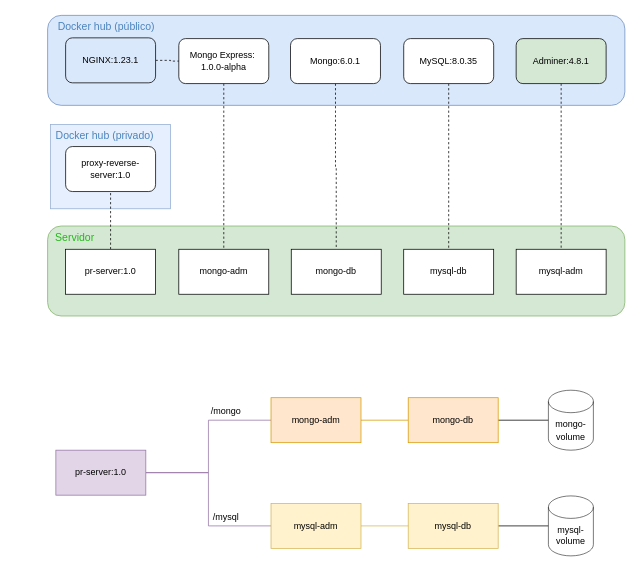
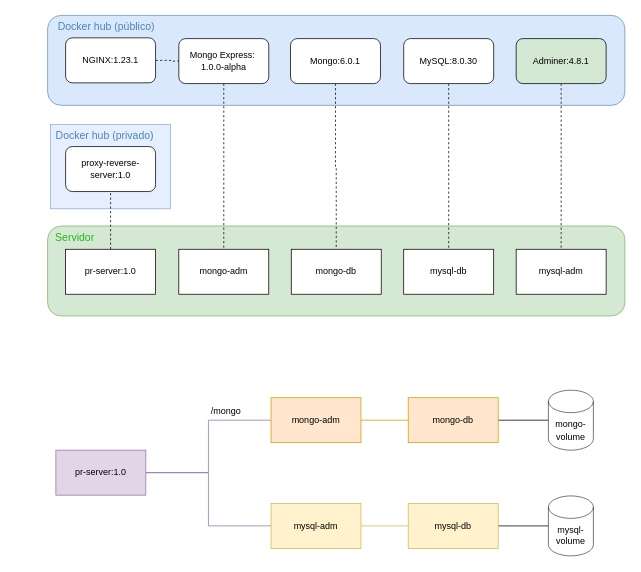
node "NGINX:1.23.1": fillcolor #dae8fc -> #ffffff
node "MySQL:8.0.35": label "MySQL:8.0.35" -> "MySQL:8.0.30"
node "/mysql": removed
